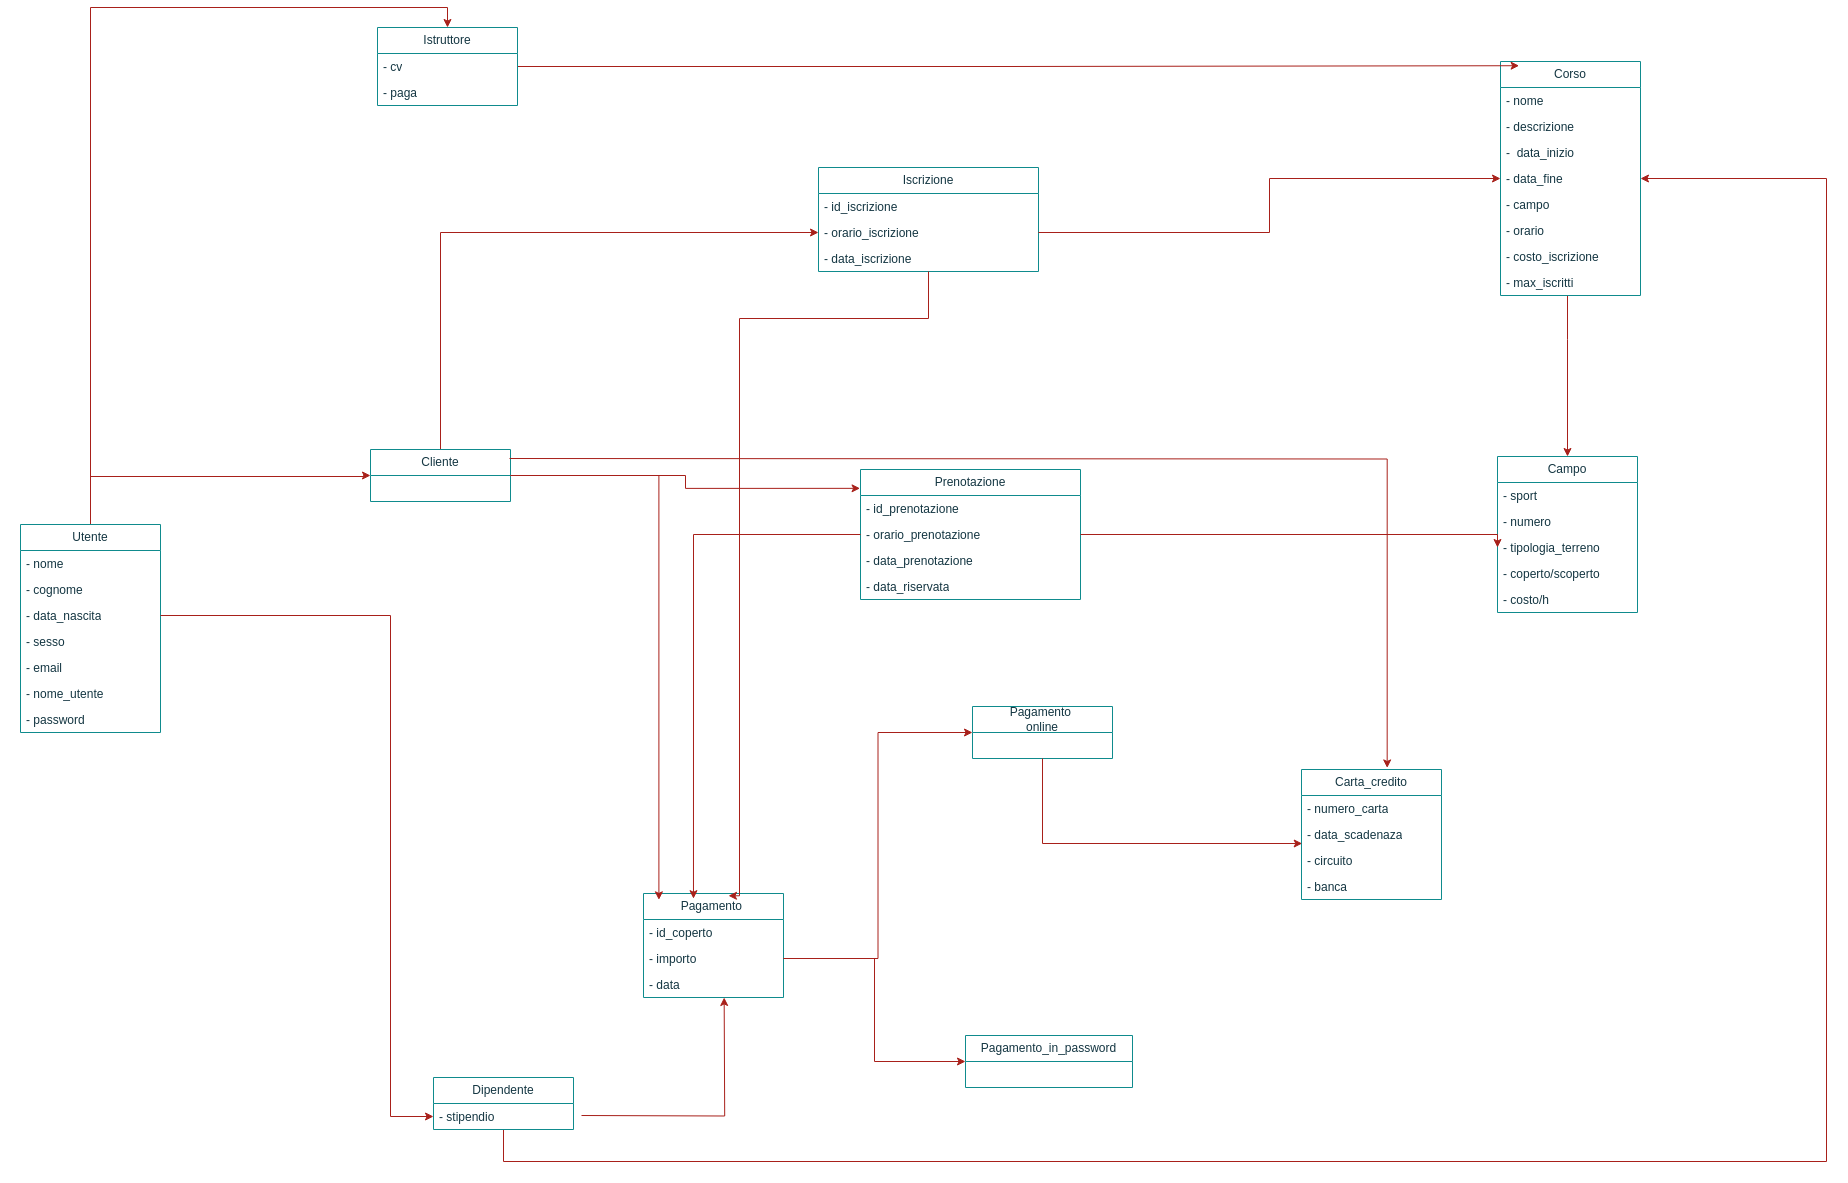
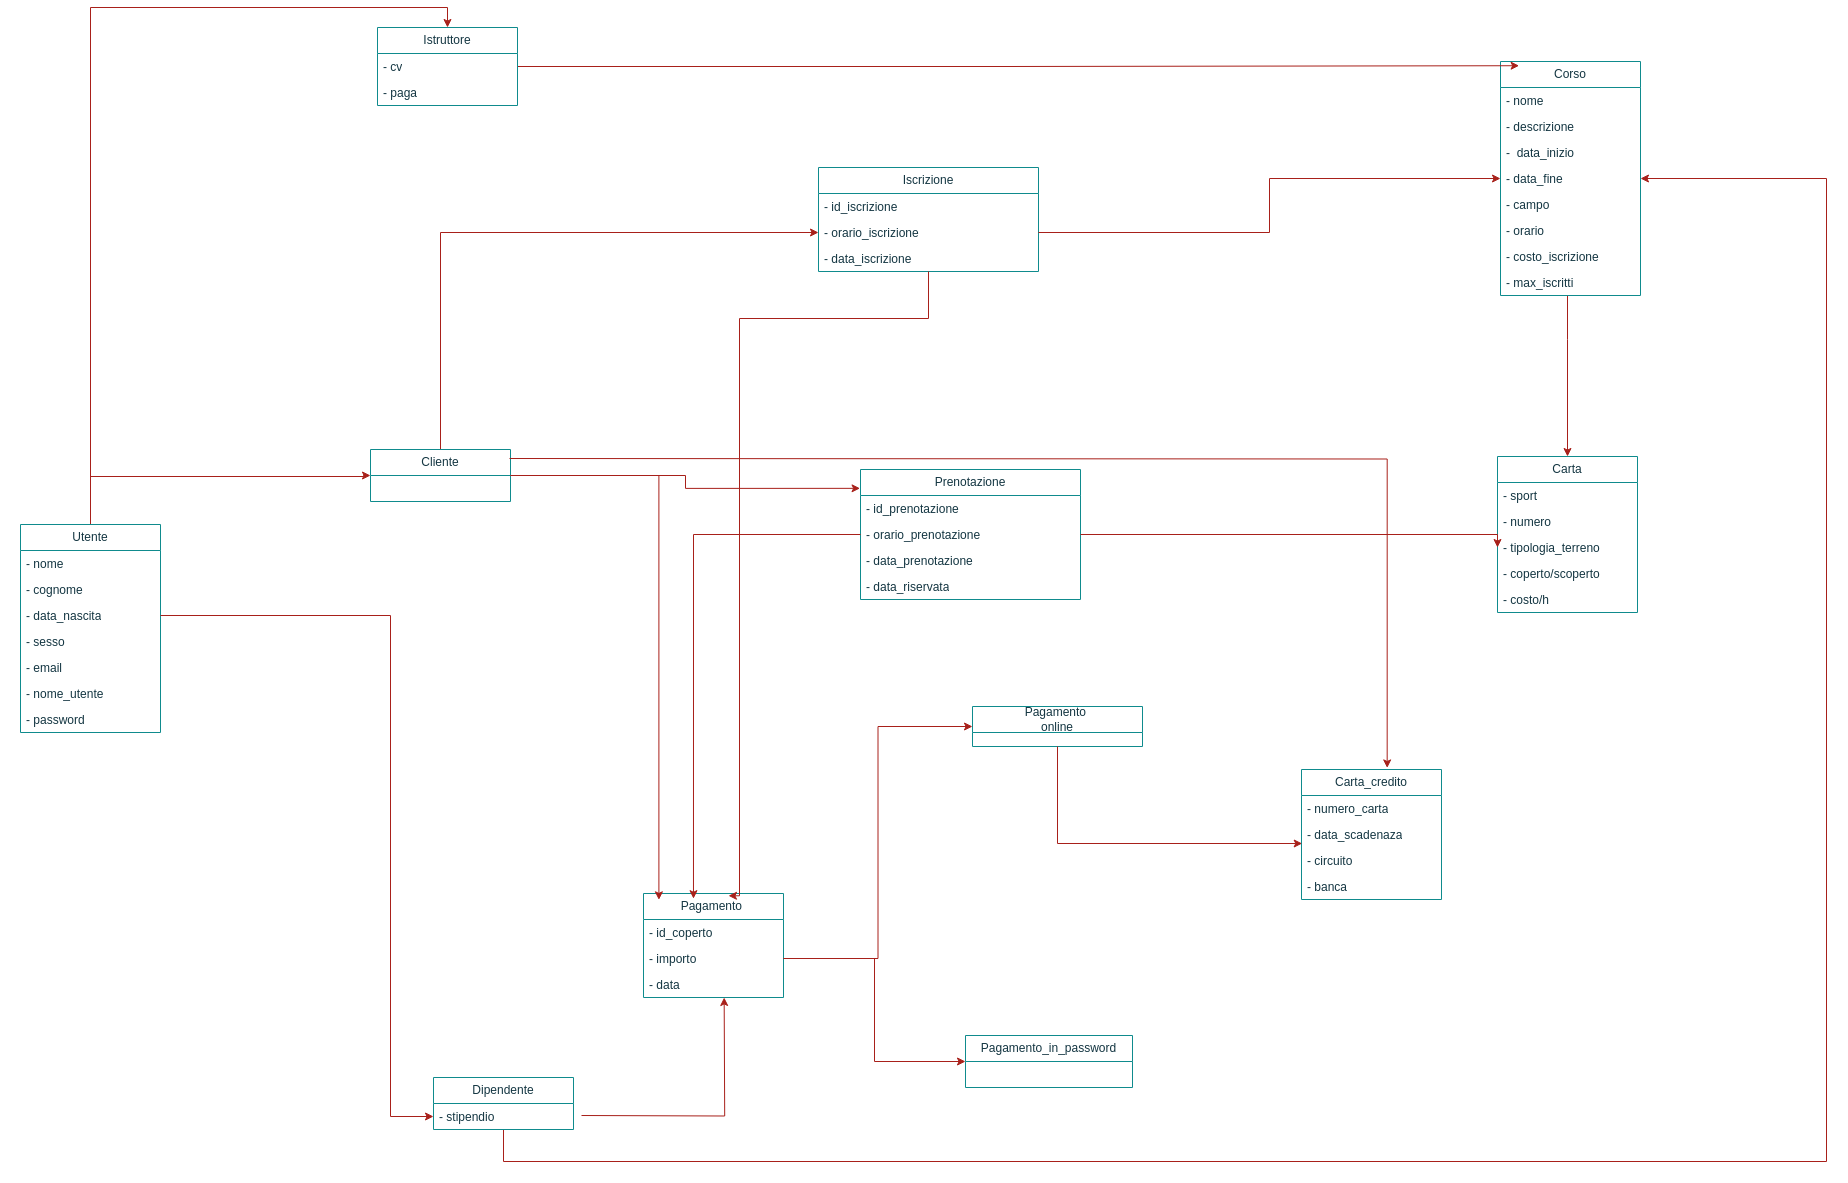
node "Campo": label "Campo" -> "Carta"
node "Pagamento online": size 140x52 -> 170x40
